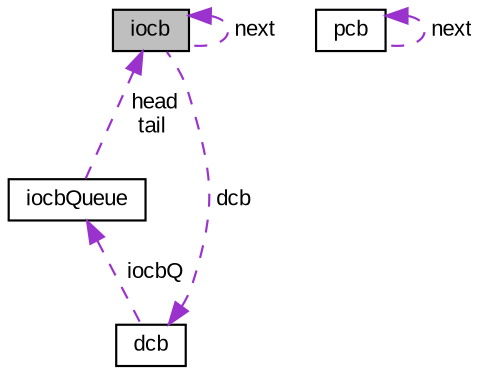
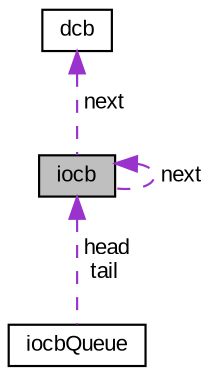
node "pcb": removed
edge "iocb" -> "dcb": label " dcb" -> " next"
edge "dcb" -> "iocbQueue": removed, label "iocbQ"
